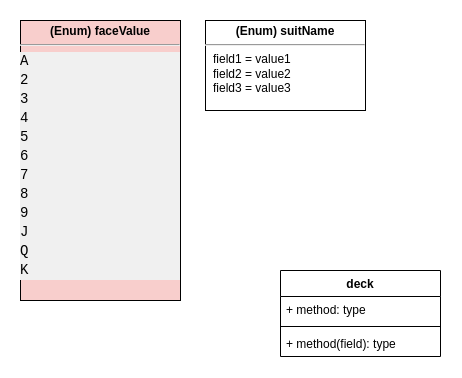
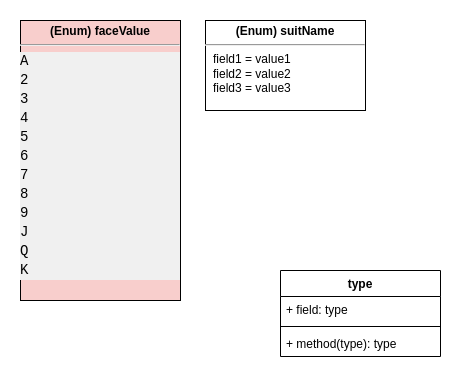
node "deck": label "deck" -> "type"
node "+ method: type": label "+ method: type" -> "+ field: type"
node "+ method(field): type": label "+ method(field): type" -> "+ method(type): type"
